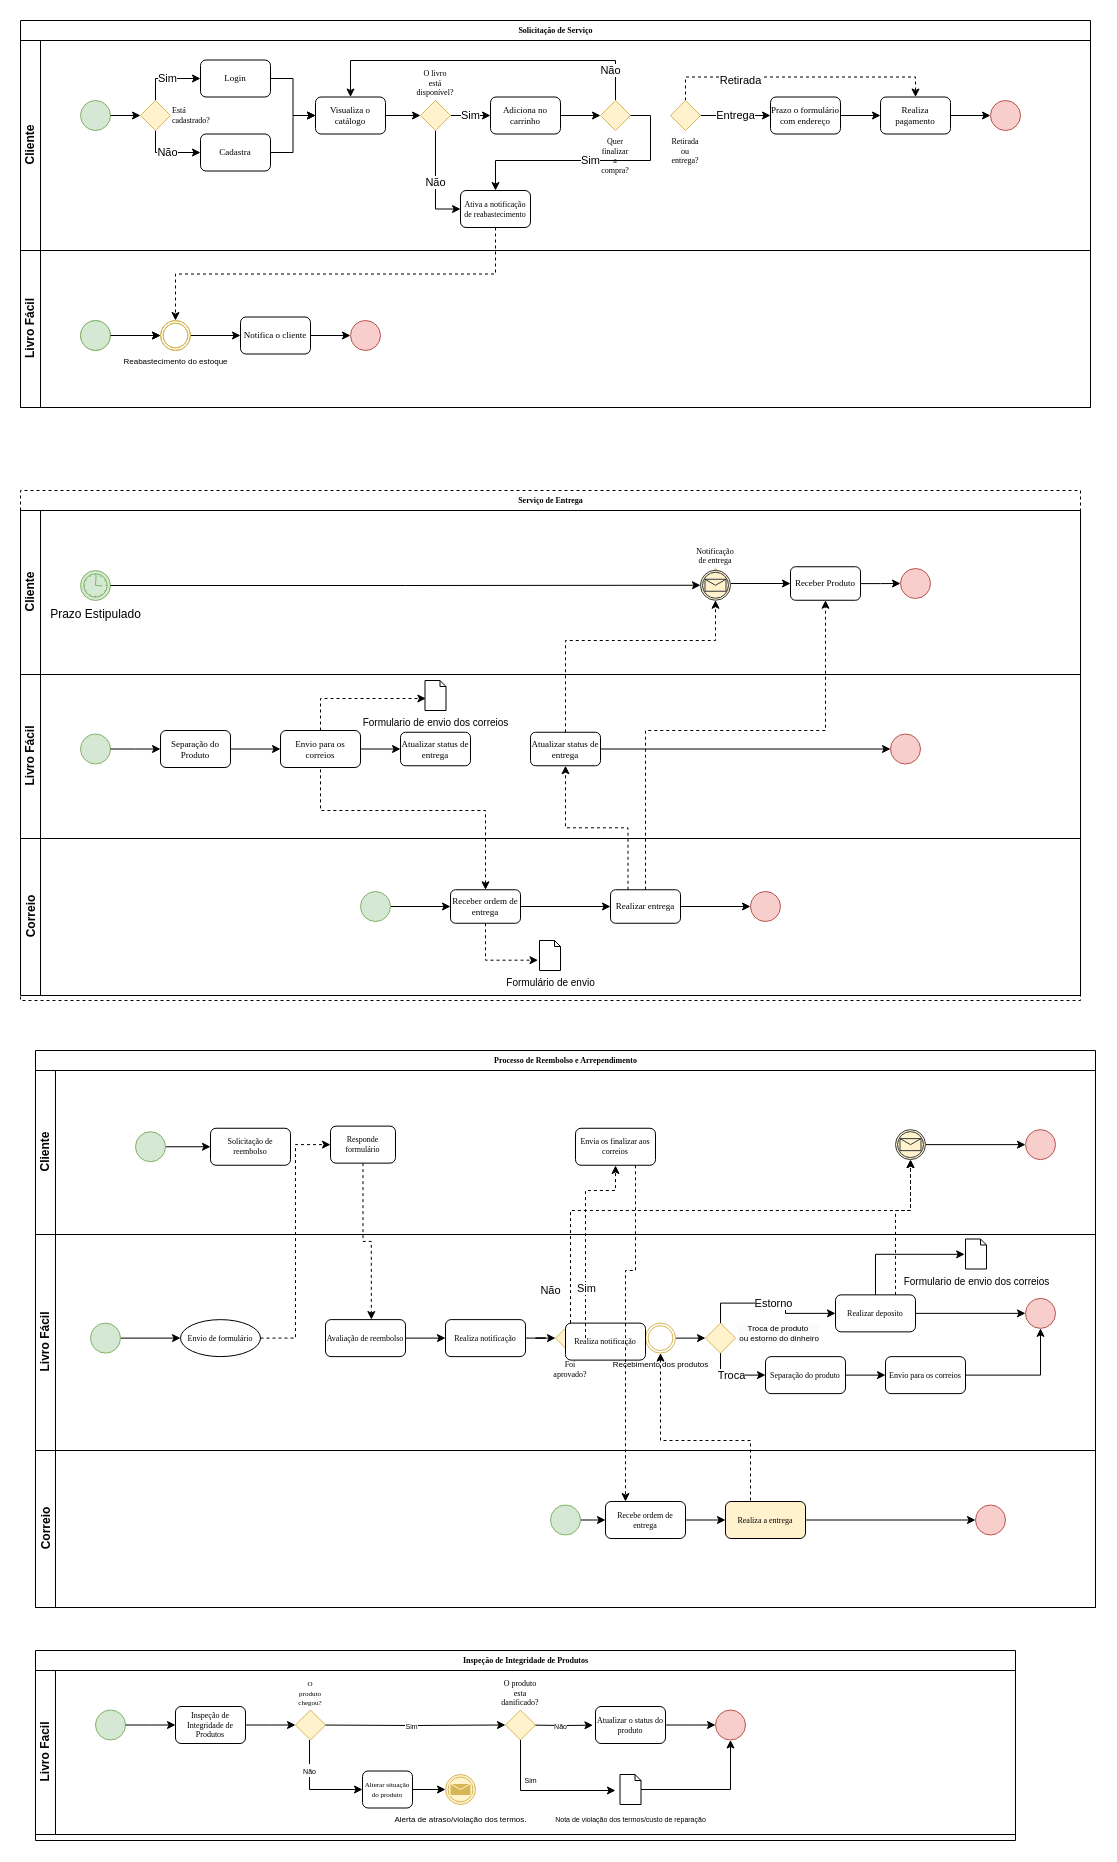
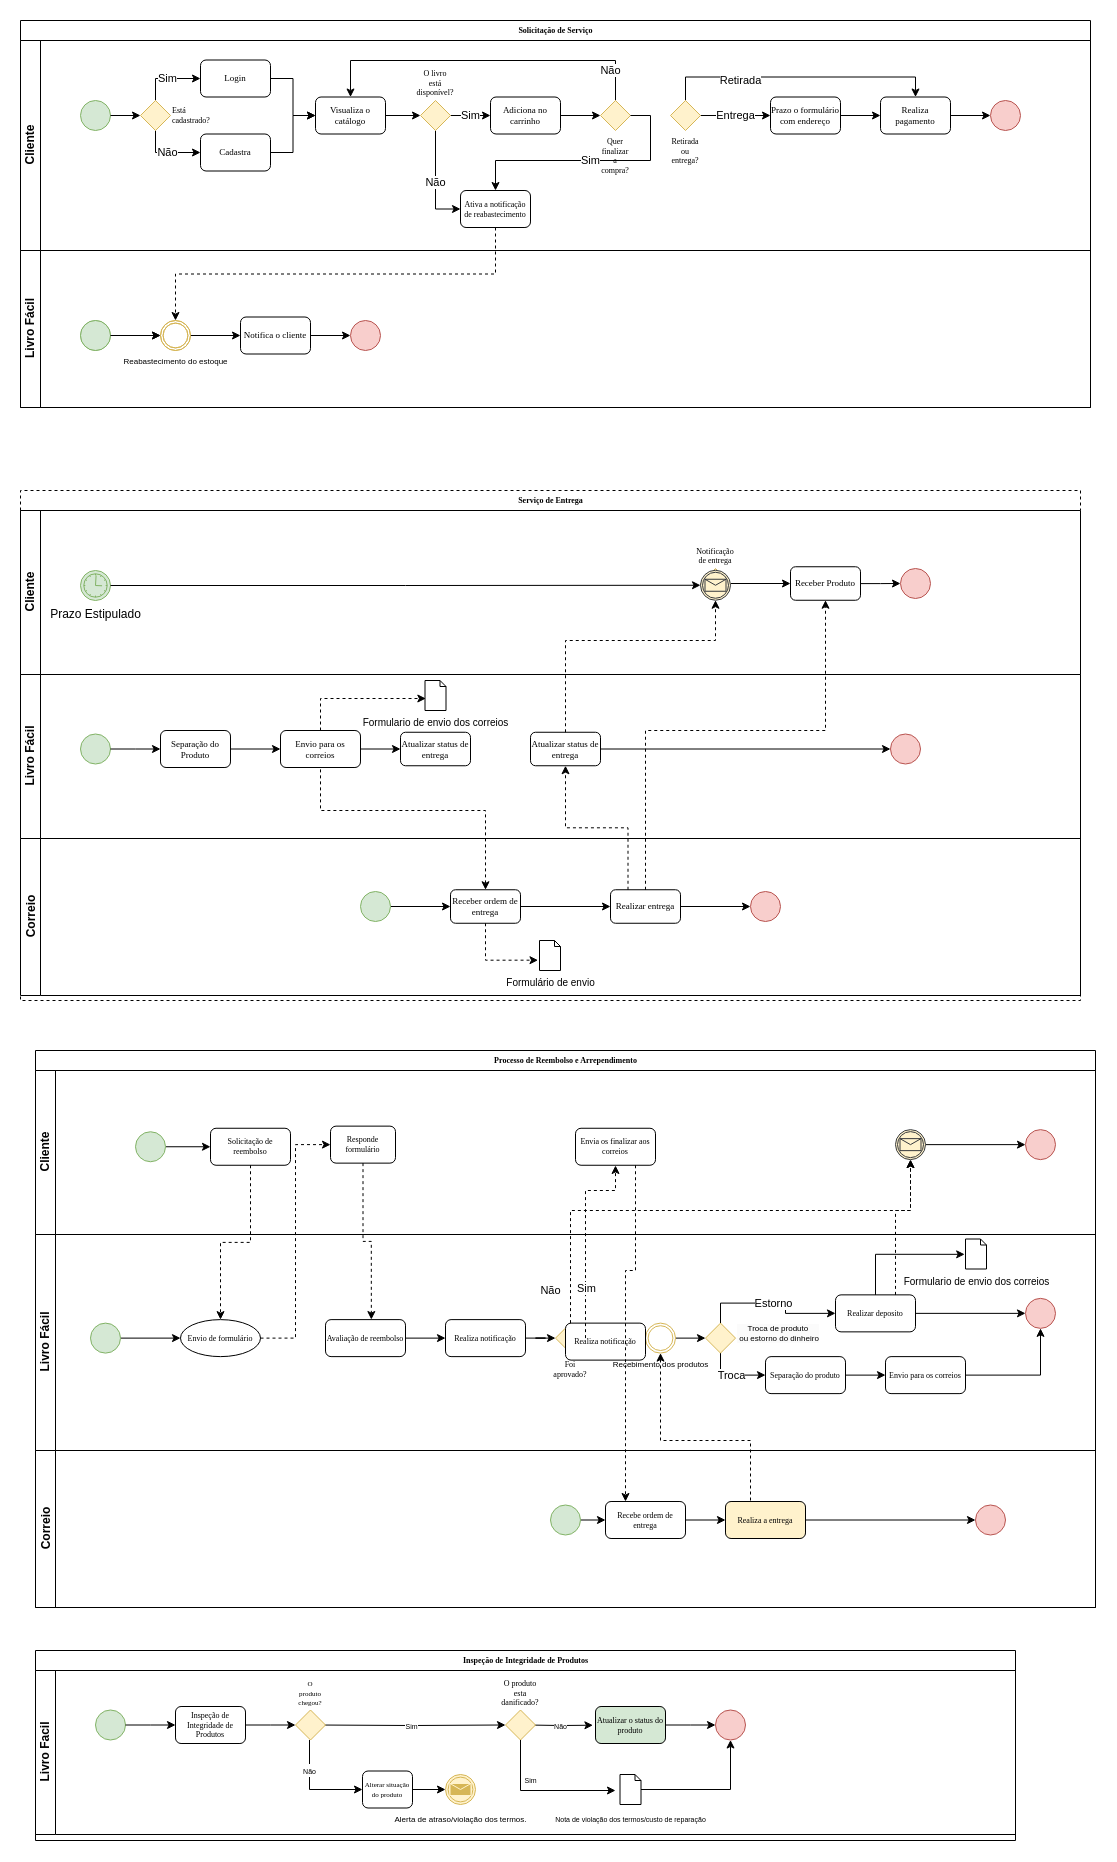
edge "Retirada ou entrega?" -> "Realiza pagamento": style dashed -> solid
edge "Solicitação de reembolso" -> "Envio de formulário": added
node "Atualizar o status do produto": fillcolor #ffffff -> #d5e8d4
